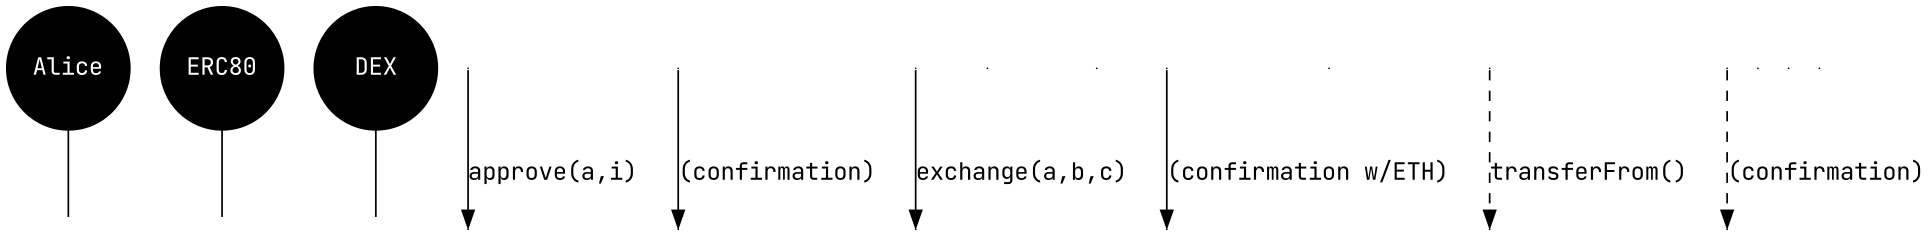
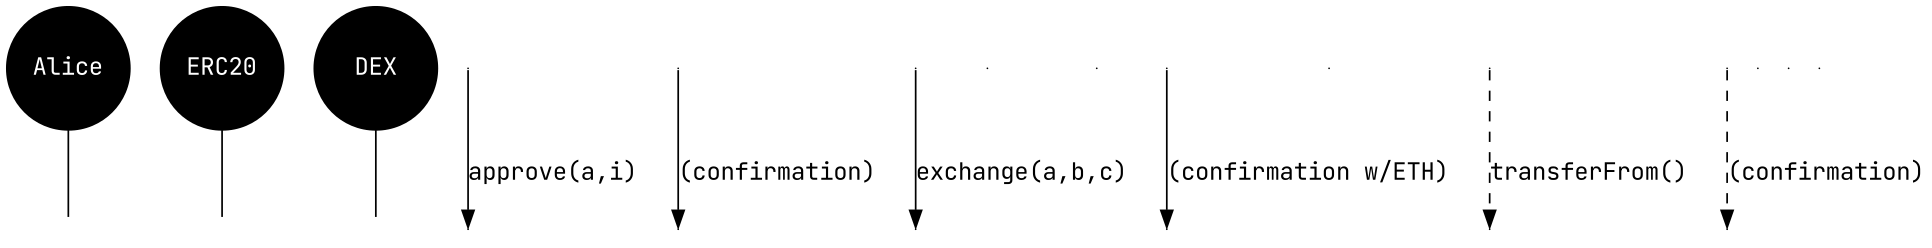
node "ERC80": label "ERC80" -> "ERC20"
